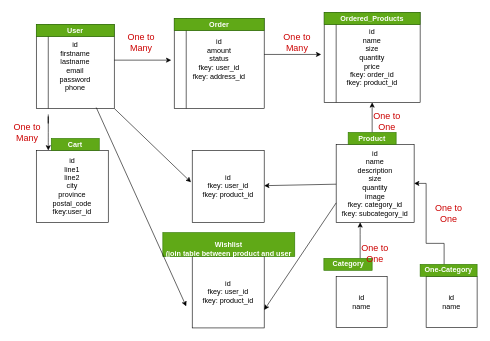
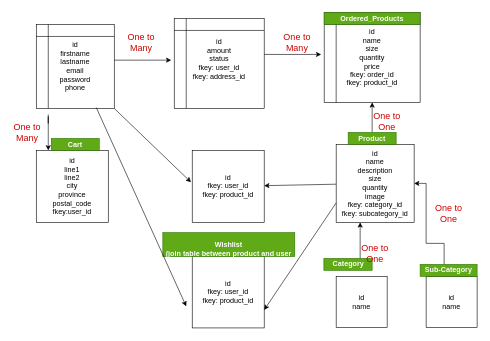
node "Order": removed
node "User": removed
node "One-Category": label "One-Category" -> "Sub-Category"
